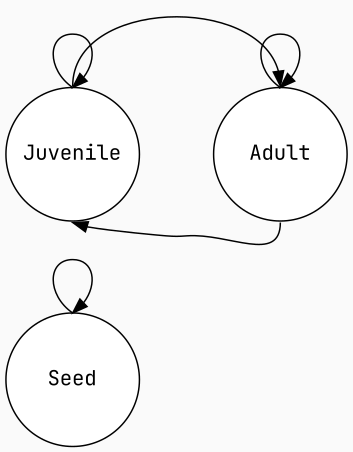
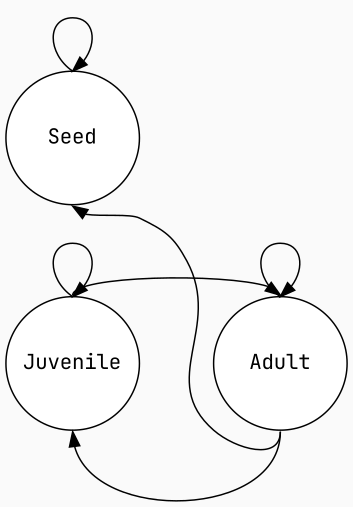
edge "Seed" -- "Adult": added
